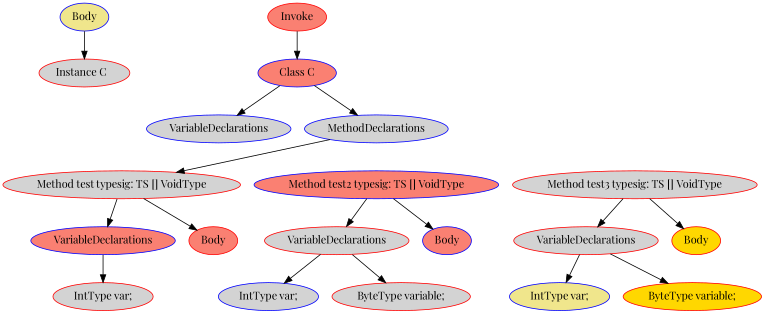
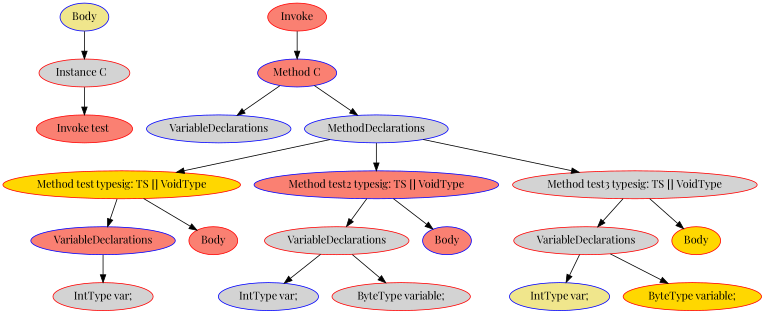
node "Class C": label "Class C" -> "Method C"
node "Invoke test": added
edge "MethodDeclarations" -> "Method test2 typesig: TS [] VoidType": added
edge "MethodDeclarations" -> "Method test3 typesig: TS [] VoidType": added
node "Method test typesig: TS [] VoidType": fillcolor lightgrey -> gold
